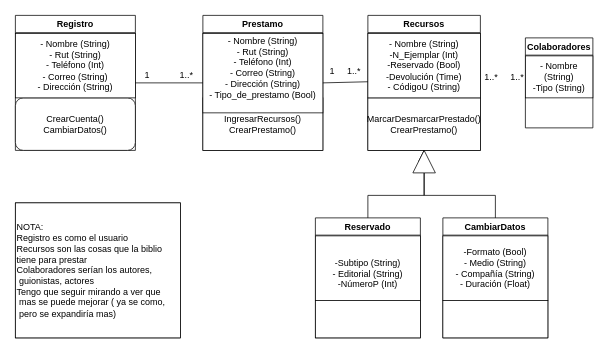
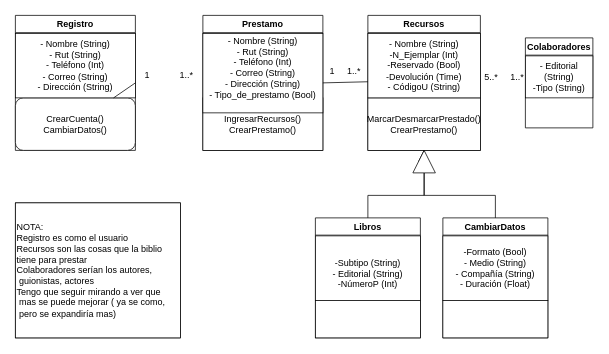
node "1..* 1..*": label "1..* 1..*" -> "5..* 1..*"
node "- Nombre (String) -Tipo (String)": label "- Nombre (String) -Tipo (String)" -> "- Editorial (String) -Tipo (String)"
edge "Registro" -- "Prestamo": now "Registro" -- "CrearCuenta() CambiarDatos()"
node "Reservado": label "Reservado" -> "Libros"
